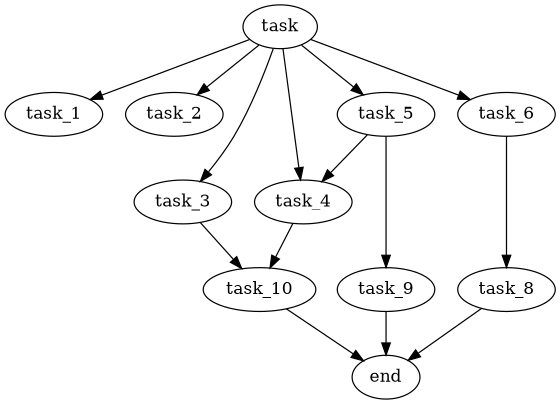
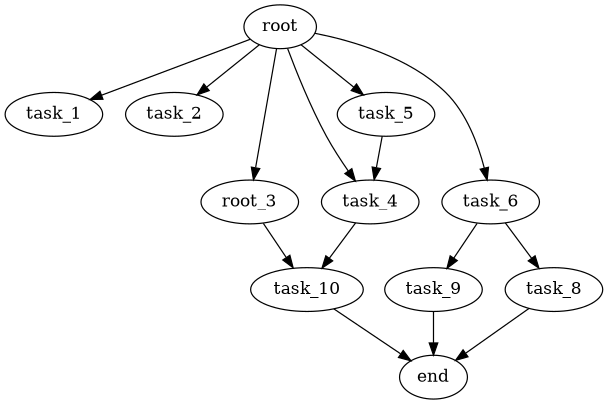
node "task": label "task" -> "root"
edge "task_5" -> "task_9": now "task_6" -> "task_9"
node "task_3": label "task_3" -> "root_3"
